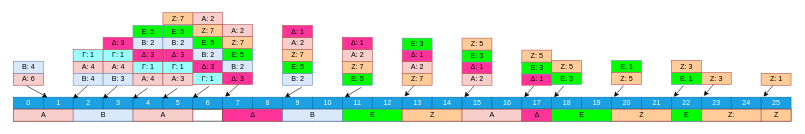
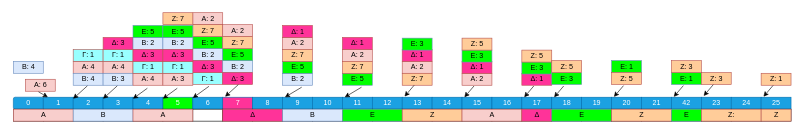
node "A: 6": moved (27, 80) -> (39, 86)
node "0": shape rectangle -> rounded rectangle
node "5": fillcolor #1ba1e2 -> #00ff00
node "7": fillcolor #1ba1e2 -> #ff3399
node "22": label "22" -> "42"
